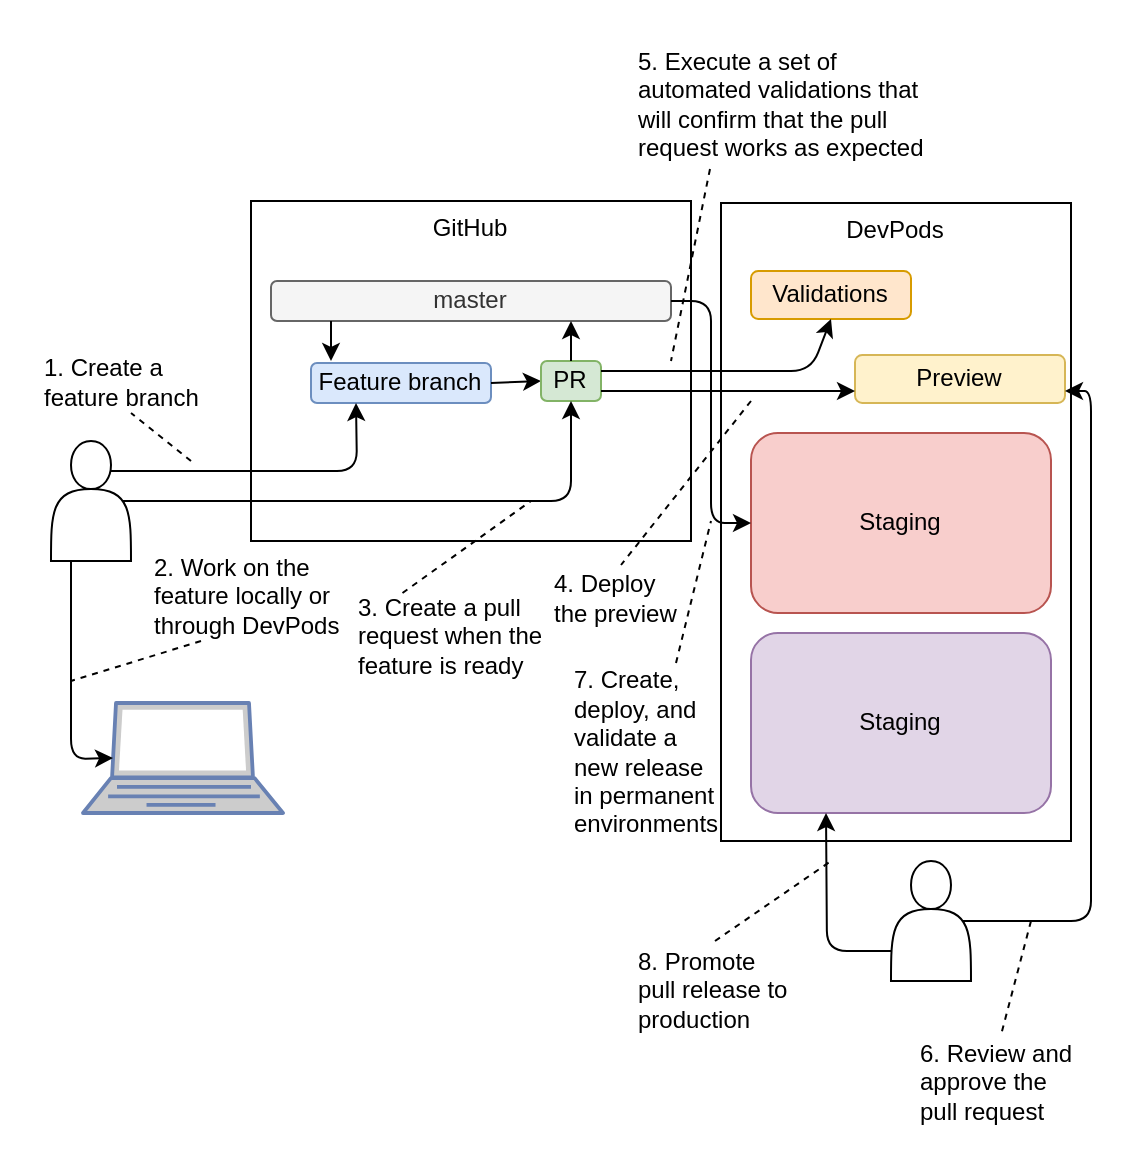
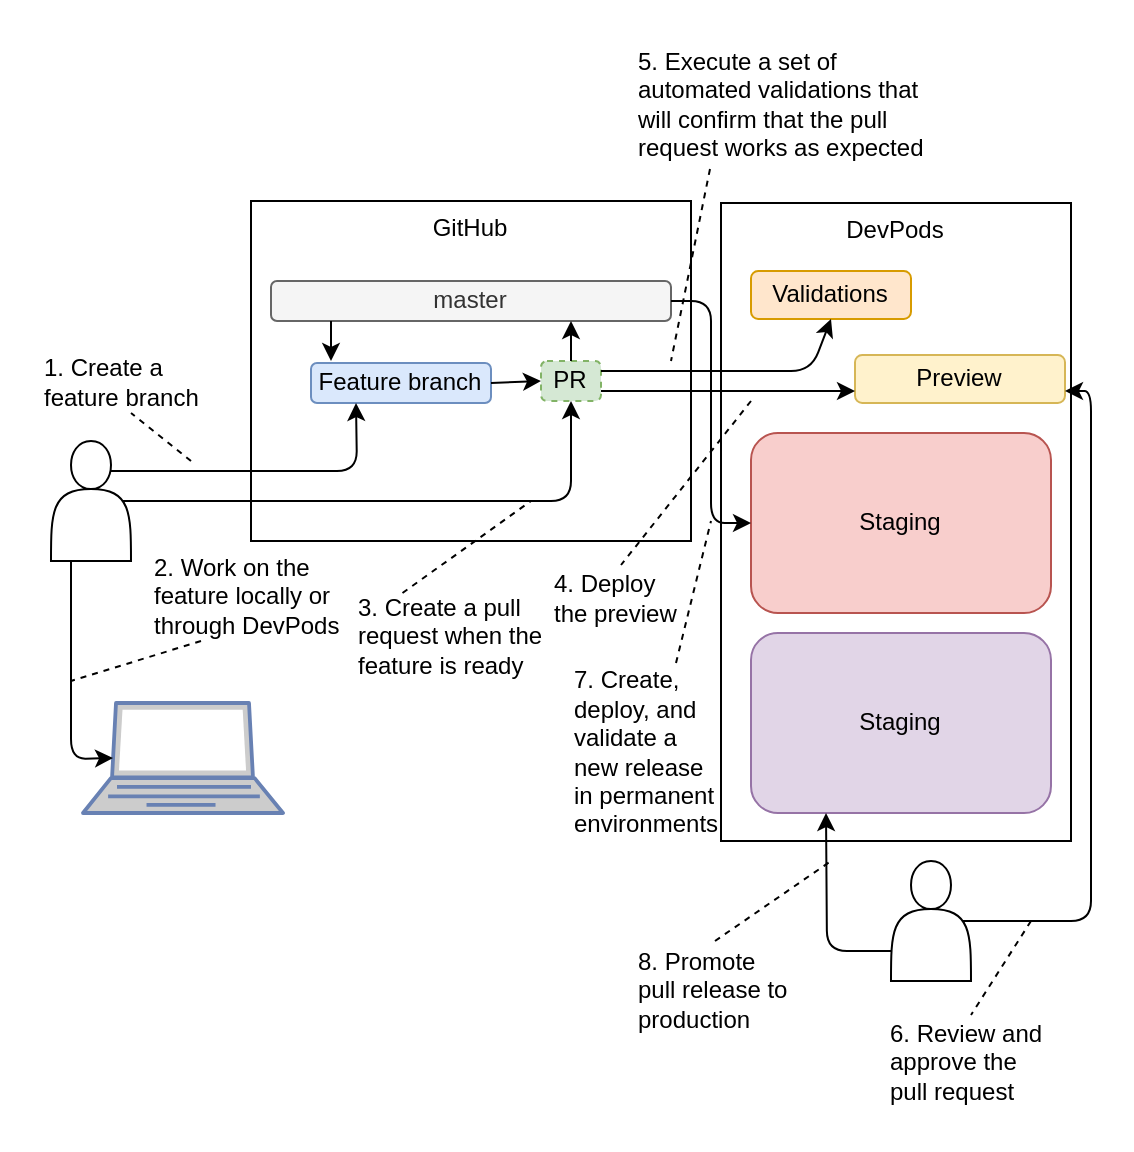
node "PR": style solid -> dashed
node "6. Review and approve the pull request": moved (1001, 1082) -> (971, 1062)
